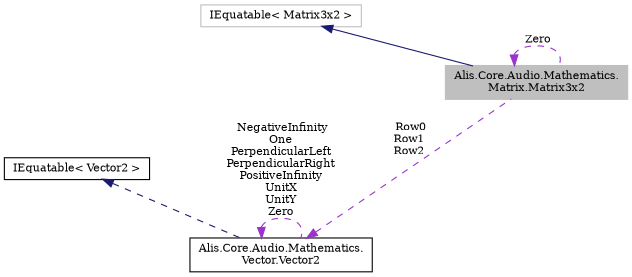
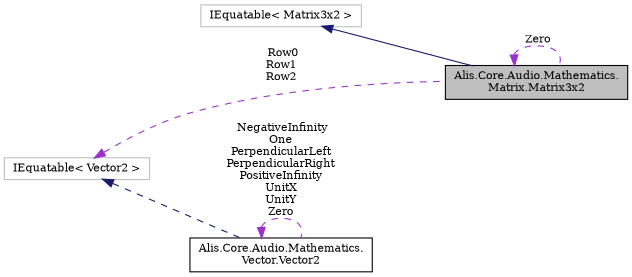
node "Alis.Core.Audio.Mathematics. Matrix.Matrix3x2": color grey75 -> black
edge "Alis.Core.Audio.Mathematics. Matrix.Matrix3x2" -> "Alis.Core.Audio.Mathematics. Vector.Vector2": now "Alis.Core.Audio.Mathematics. Matrix.Matrix3x2" -> "IEquatable< Vector2 >"
node "IEquatable< Vector2 >": color black -> grey75
